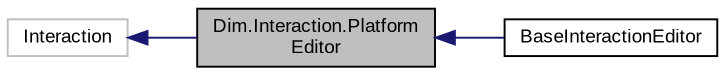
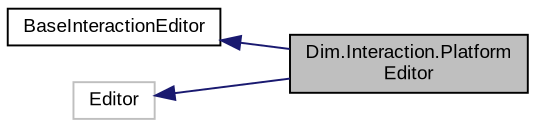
node "Interaction": label "Interaction" -> "Editor"
edge "BaseInteractionEditor" -> "Dim.Interaction.Platform Editor": reversed
